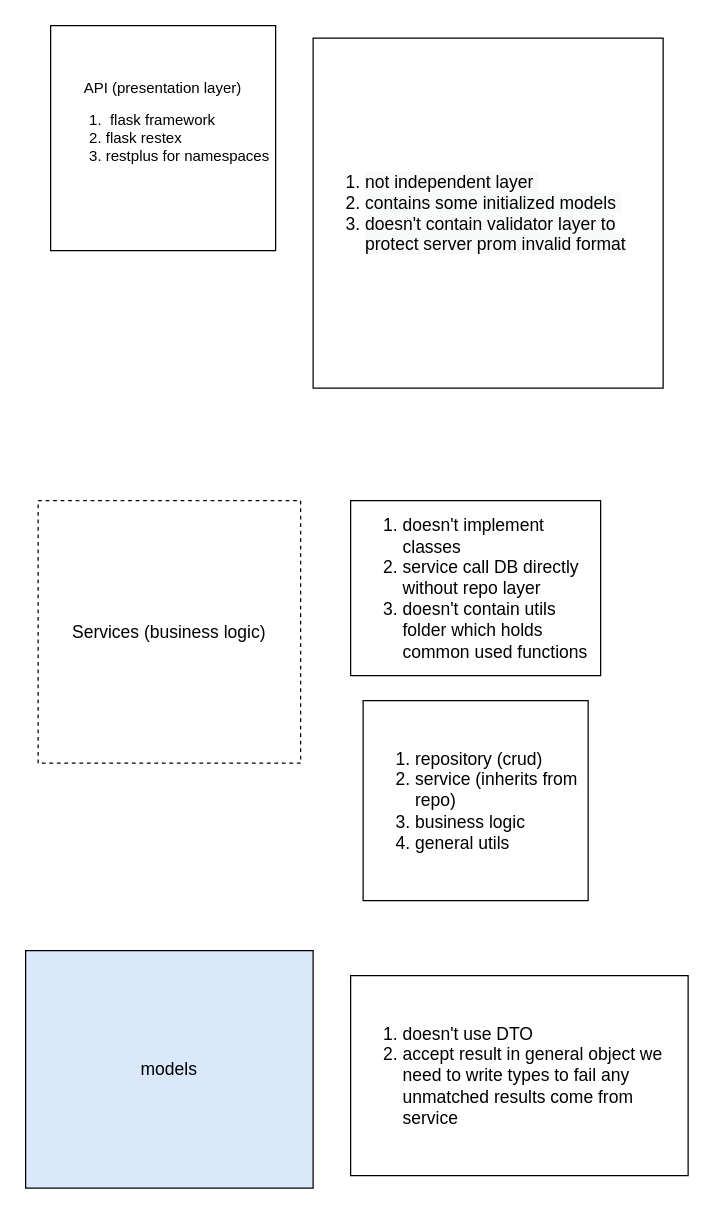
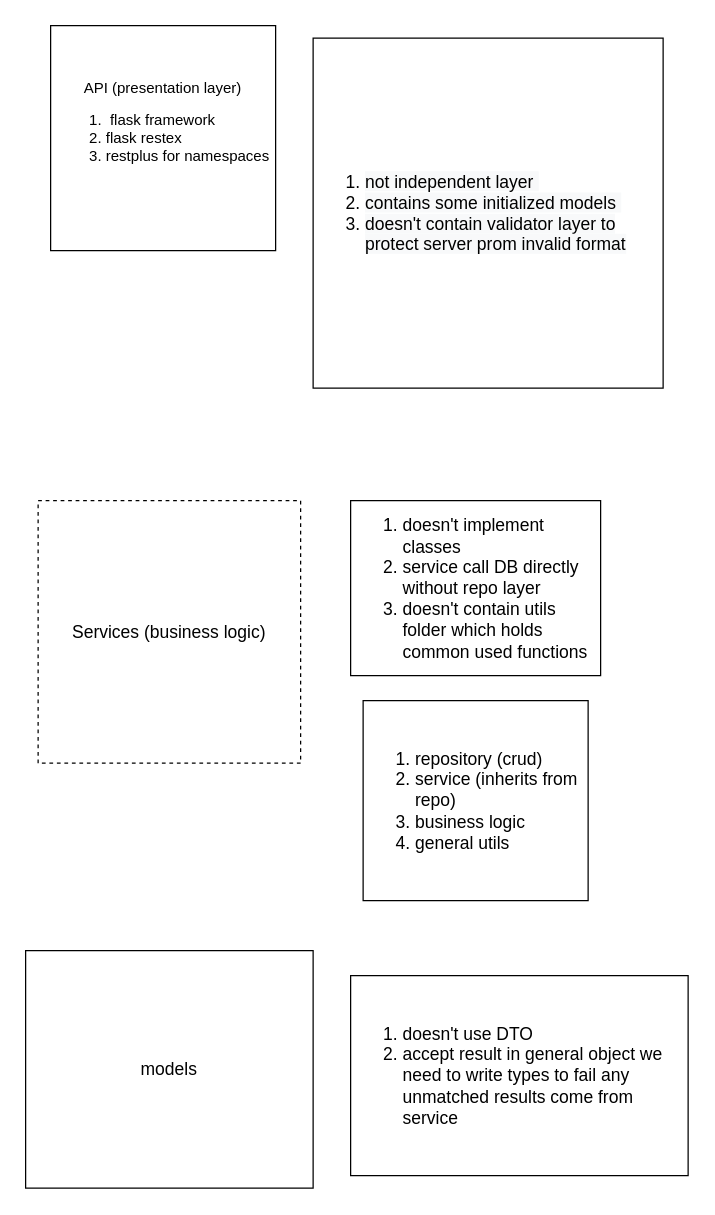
node "models": fillcolor #dae8fc -> #ffffff
